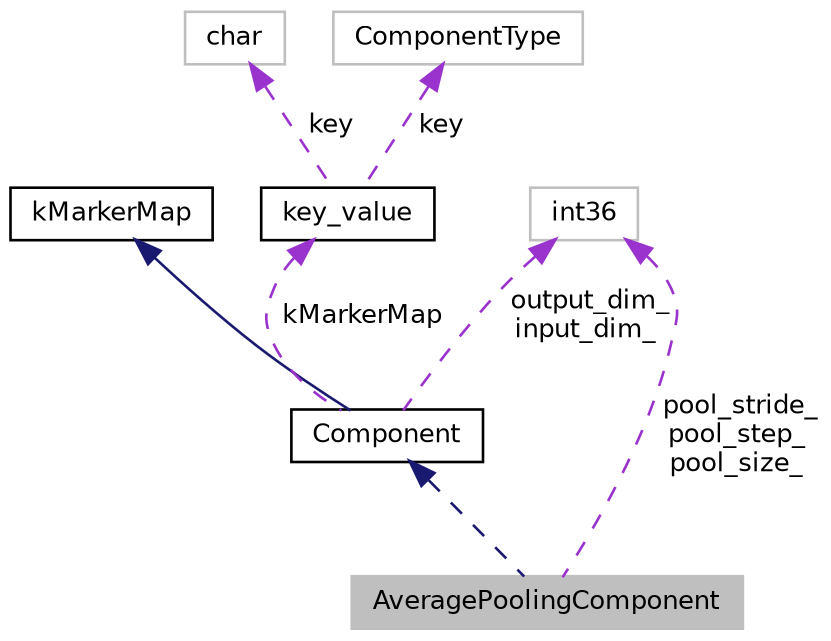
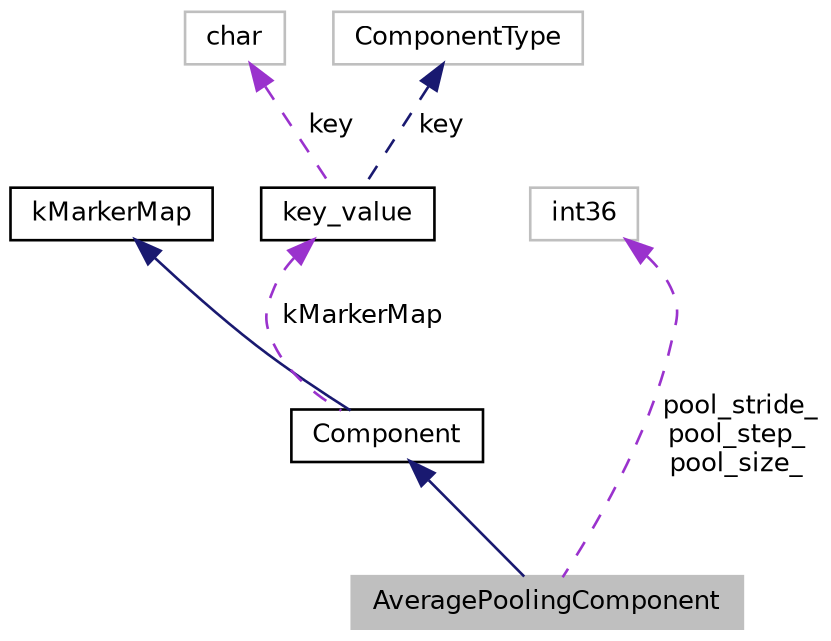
edge "key_value" -> "ComponentType": color darkorchid3 -> midnightblue
edge "Component" -> "int36": removed, label "output_dim_ input_dim_"
edge "AveragePoolingComponent" -> "Component": style dashed -> solid
